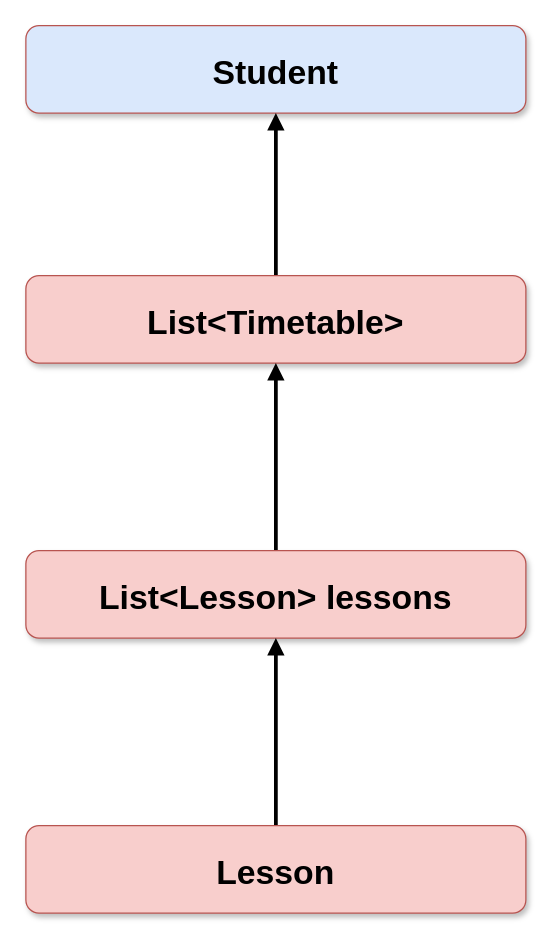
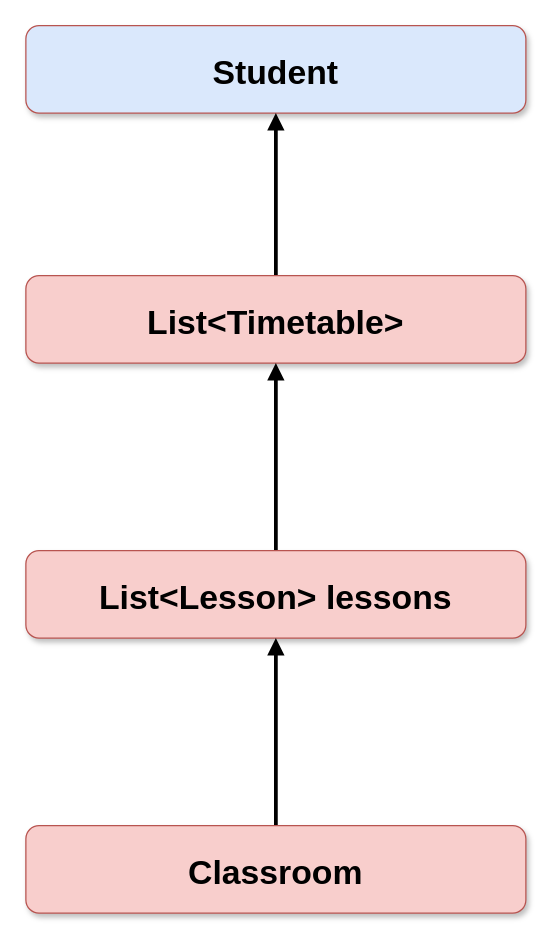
node "Lesson": label "Lesson" -> "Classroom"
